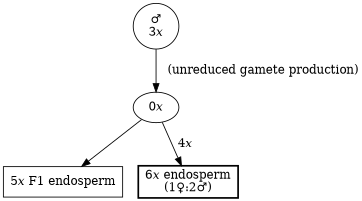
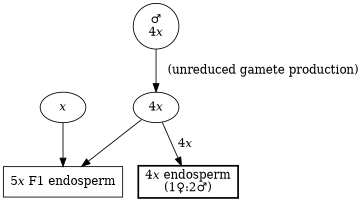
node "♂ 3𝑥": label "♂ 3𝑥" -> "♂ 4𝑥"
node "𝑥": added
node "0𝑥": label "0𝑥" -> "4𝑥"
node "6𝑥 endosperm (1♀:2♂)": label "6𝑥 endosperm (1♀:2♂)" -> "4𝑥 endosperm (1♀:2♂)"
